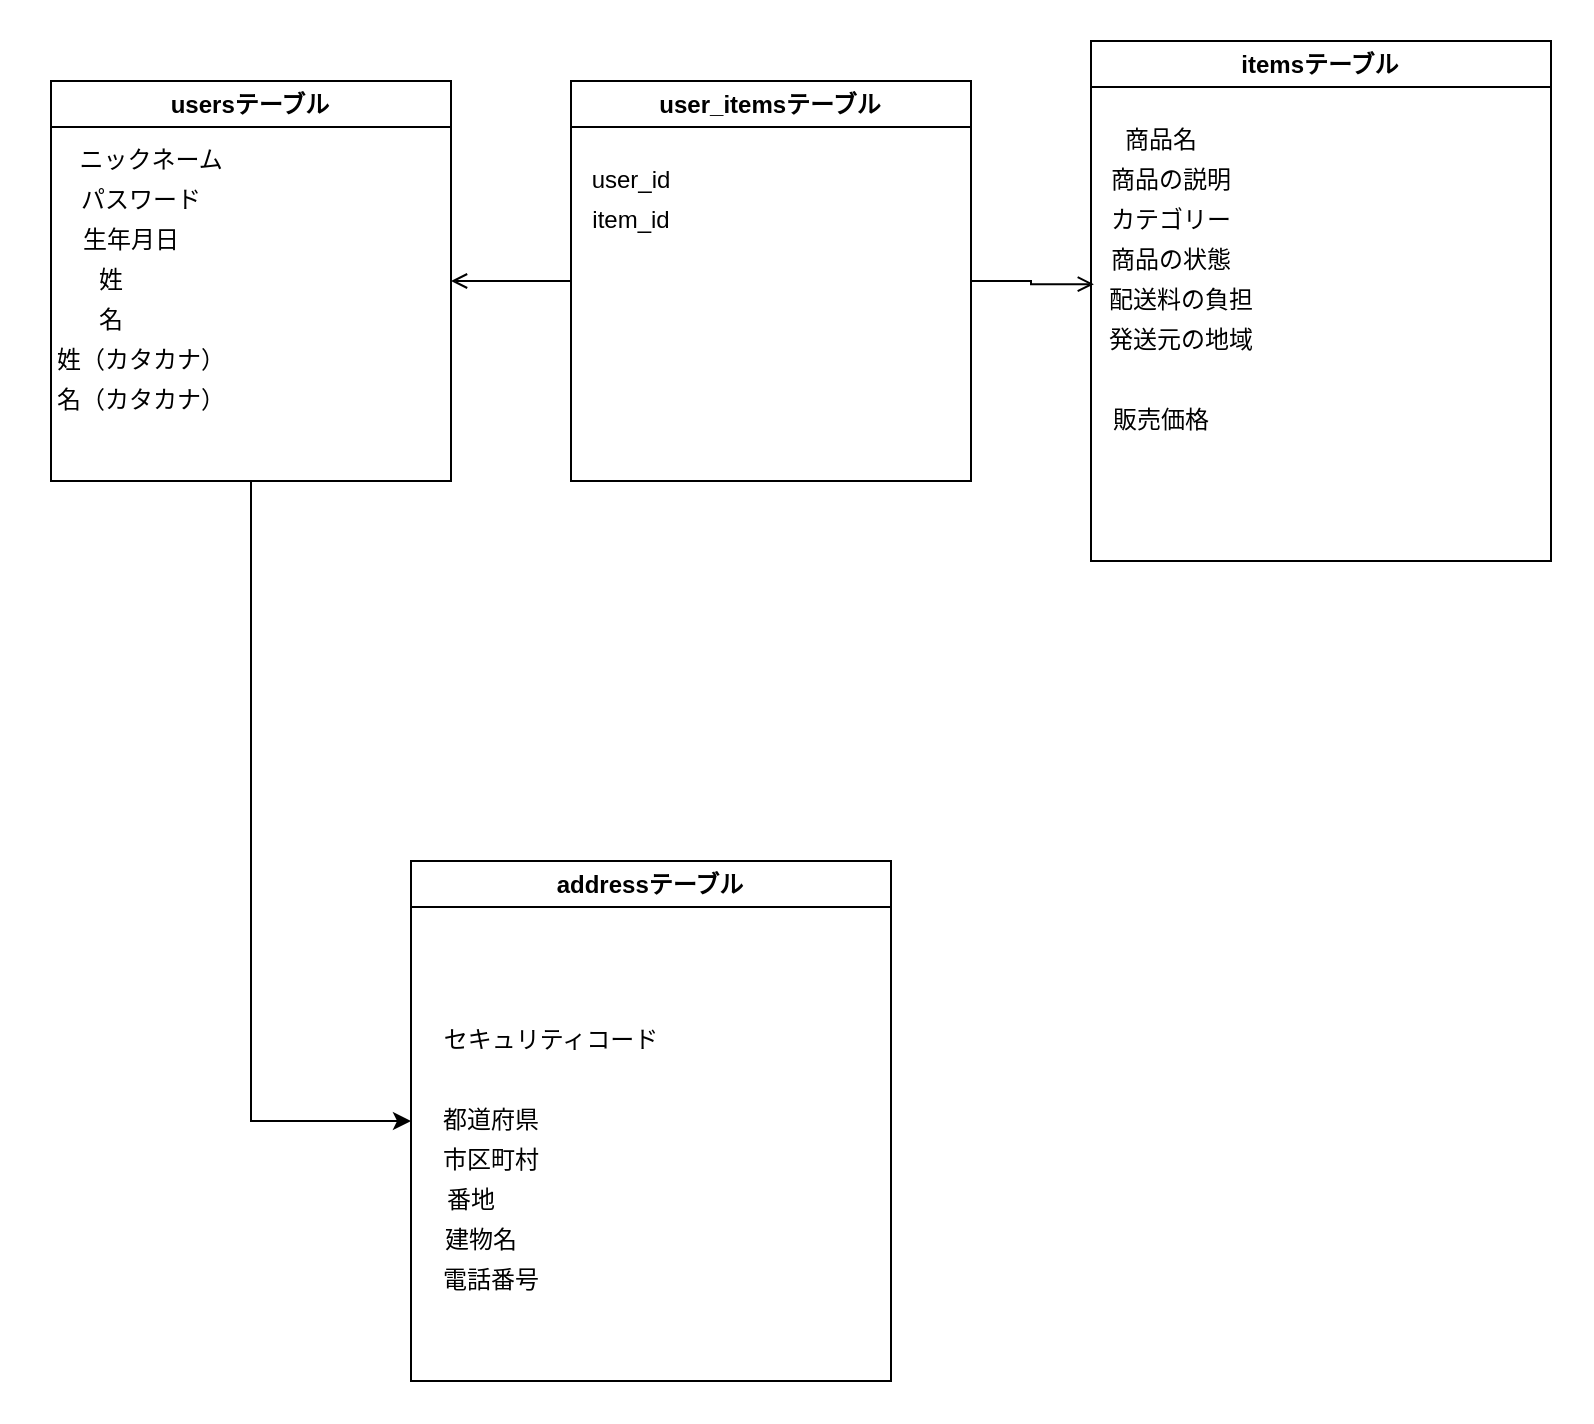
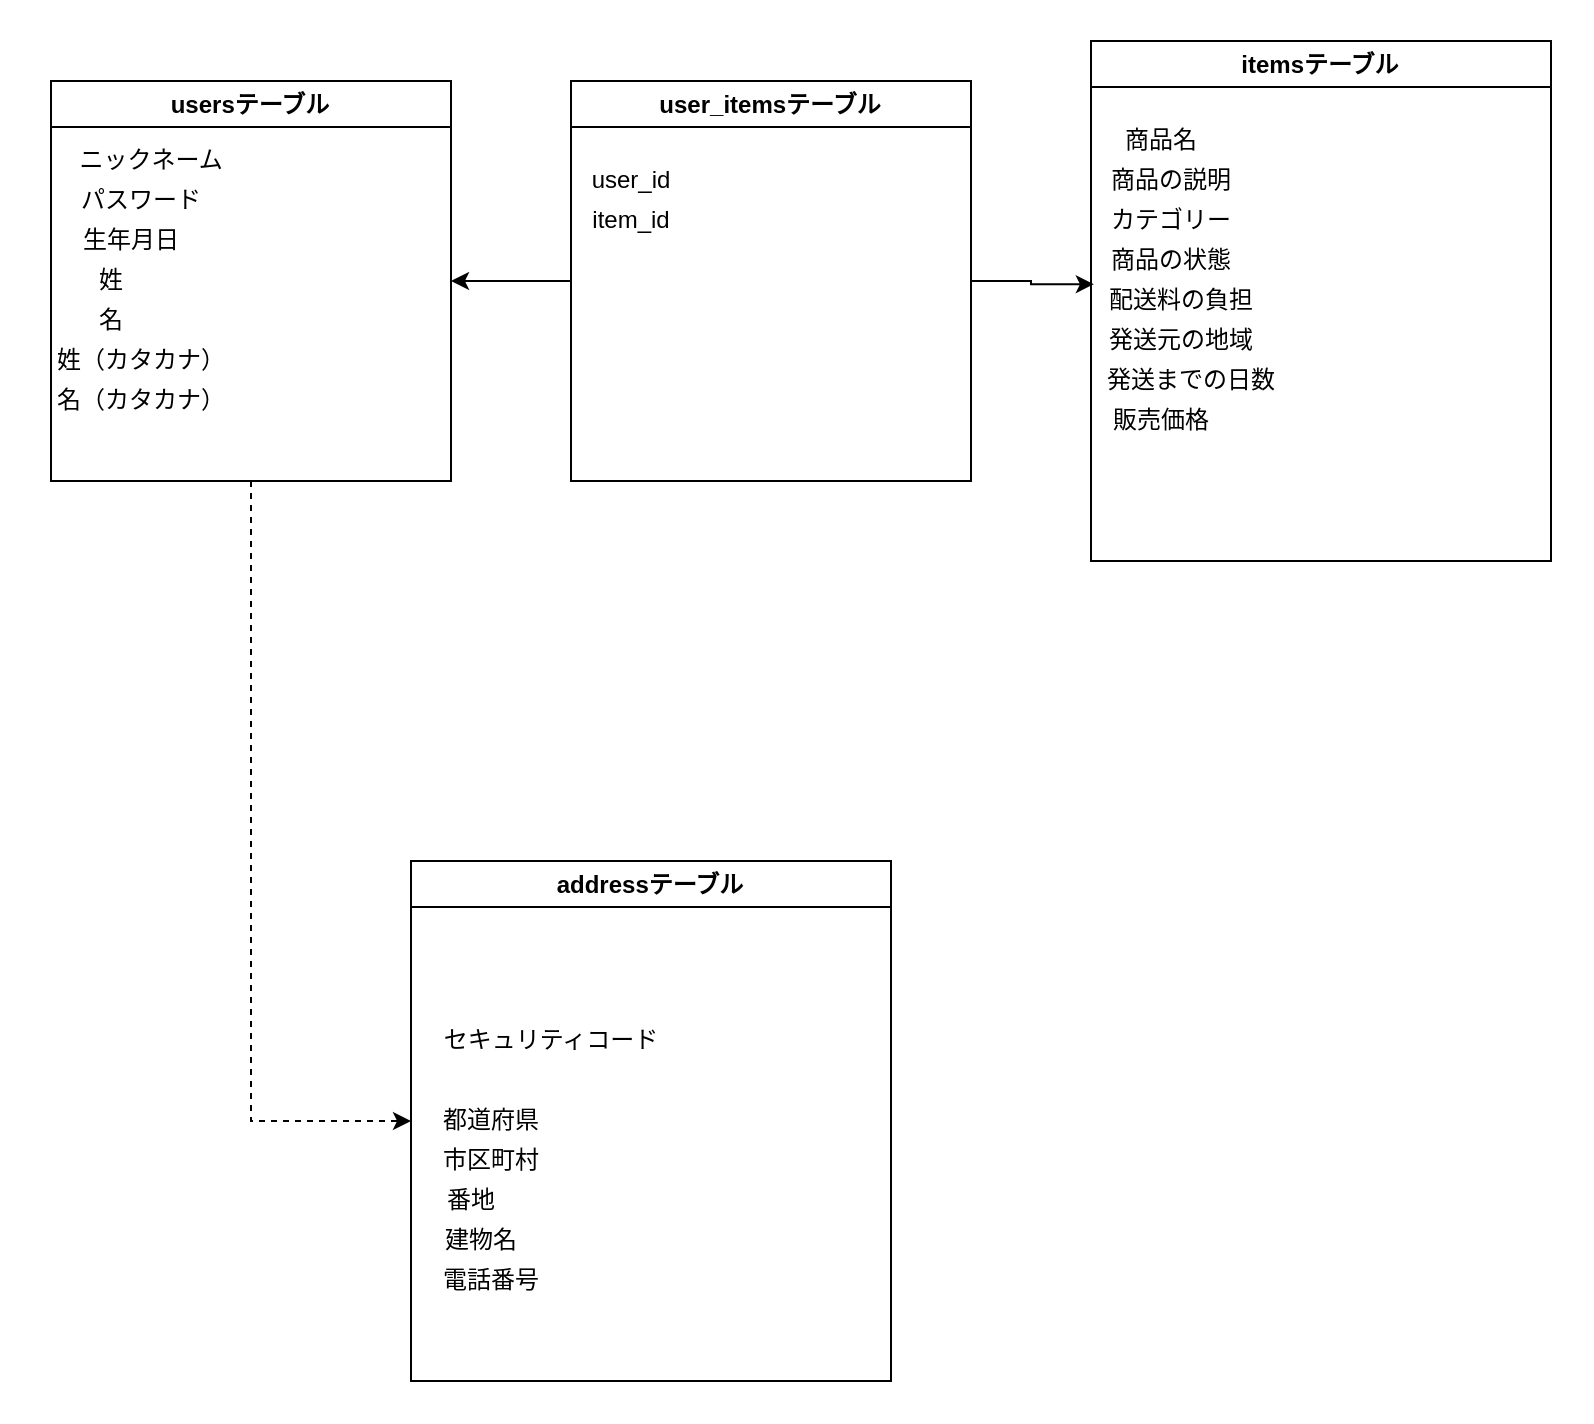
edge "user_itemsテーブル" -> "usersテーブル": arrowhead open -> classic
edge "user_itemsテーブル" -> "配送料の負担": arrowhead open -> classic
node "発送までの日数": added
edge "usersテーブル" -> "addressテーブル": style solid -> dashed
